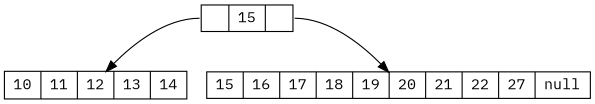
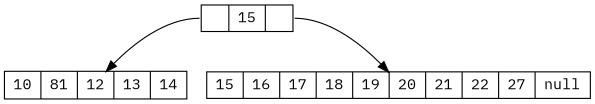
node "10": text "11" -> "81"
